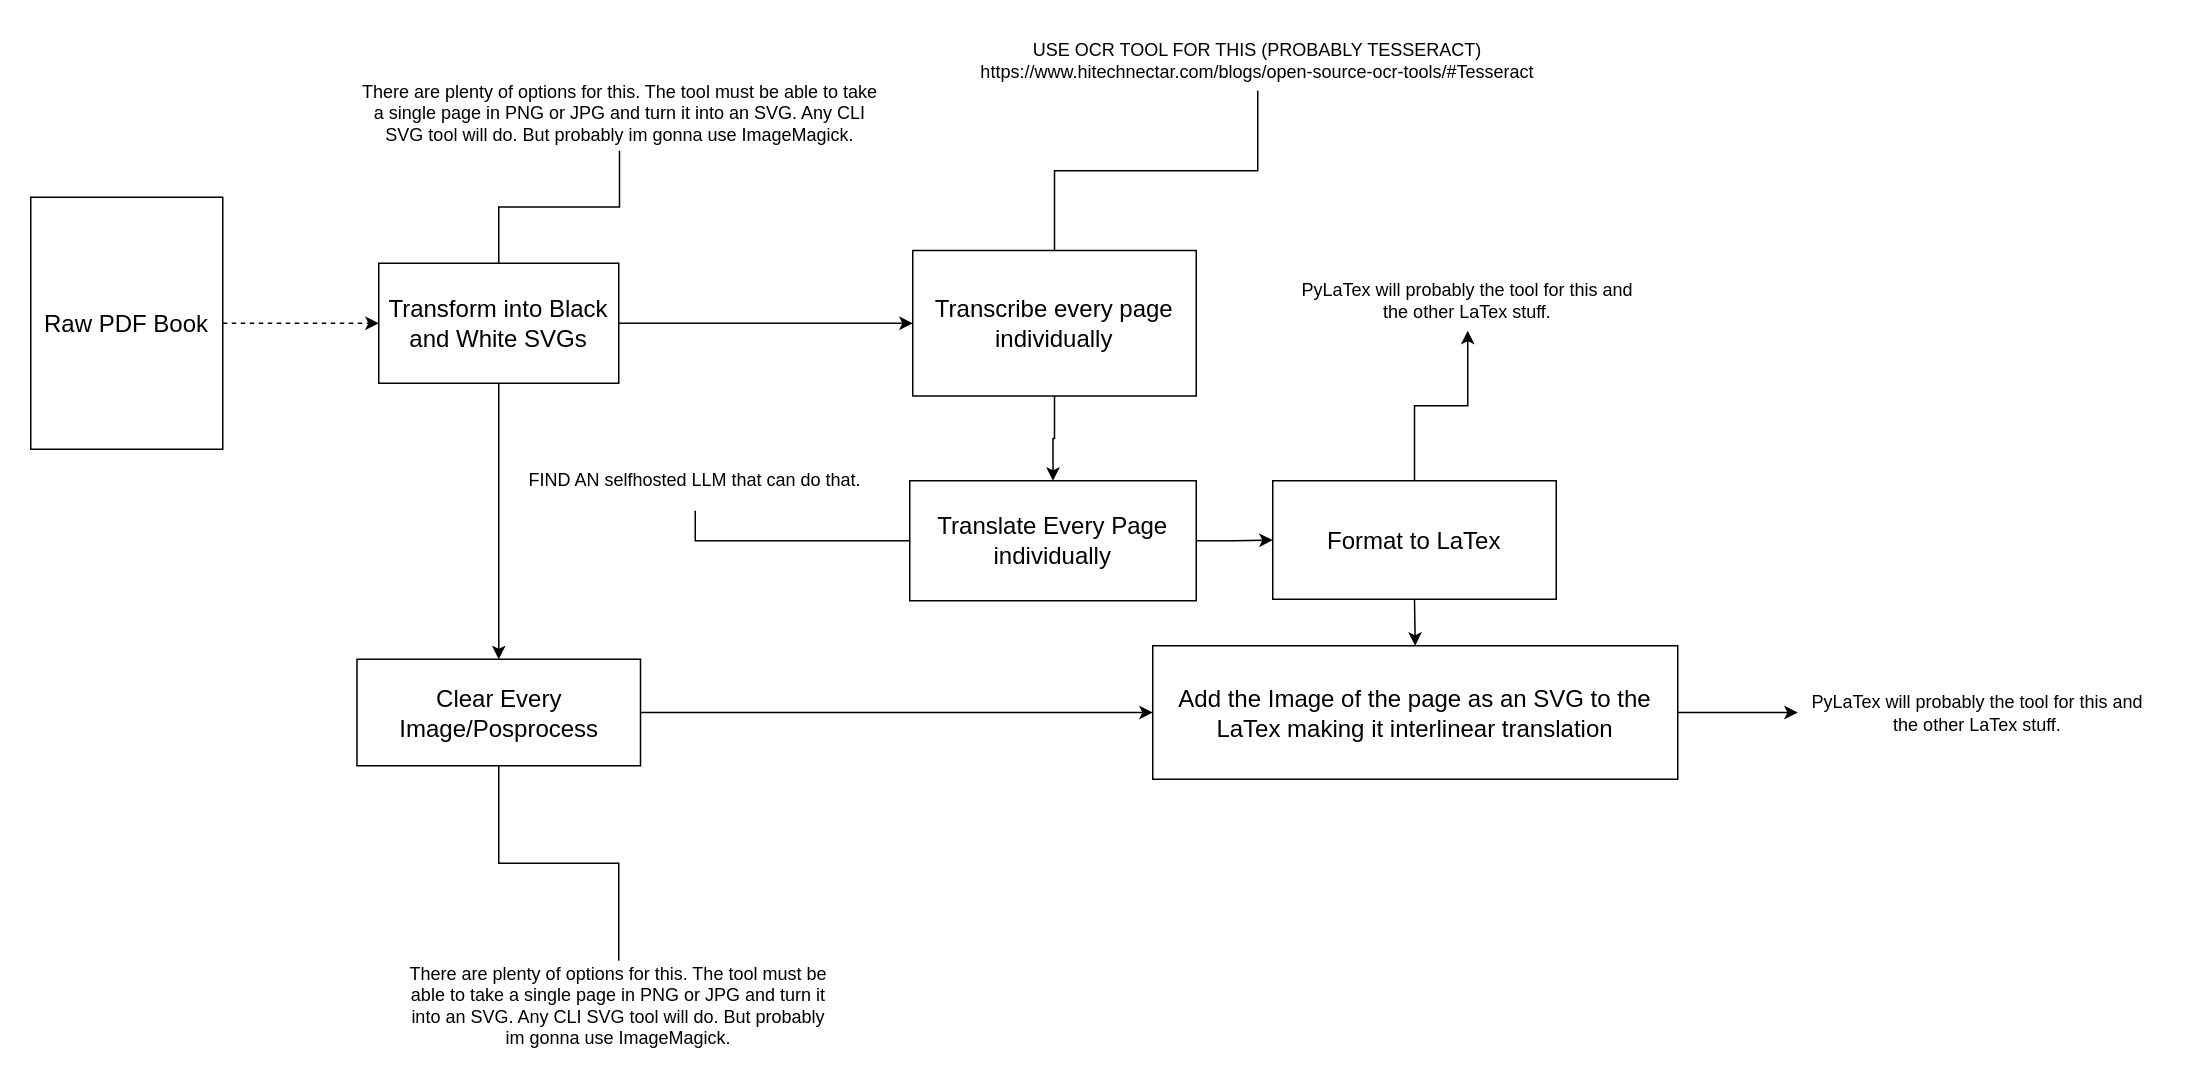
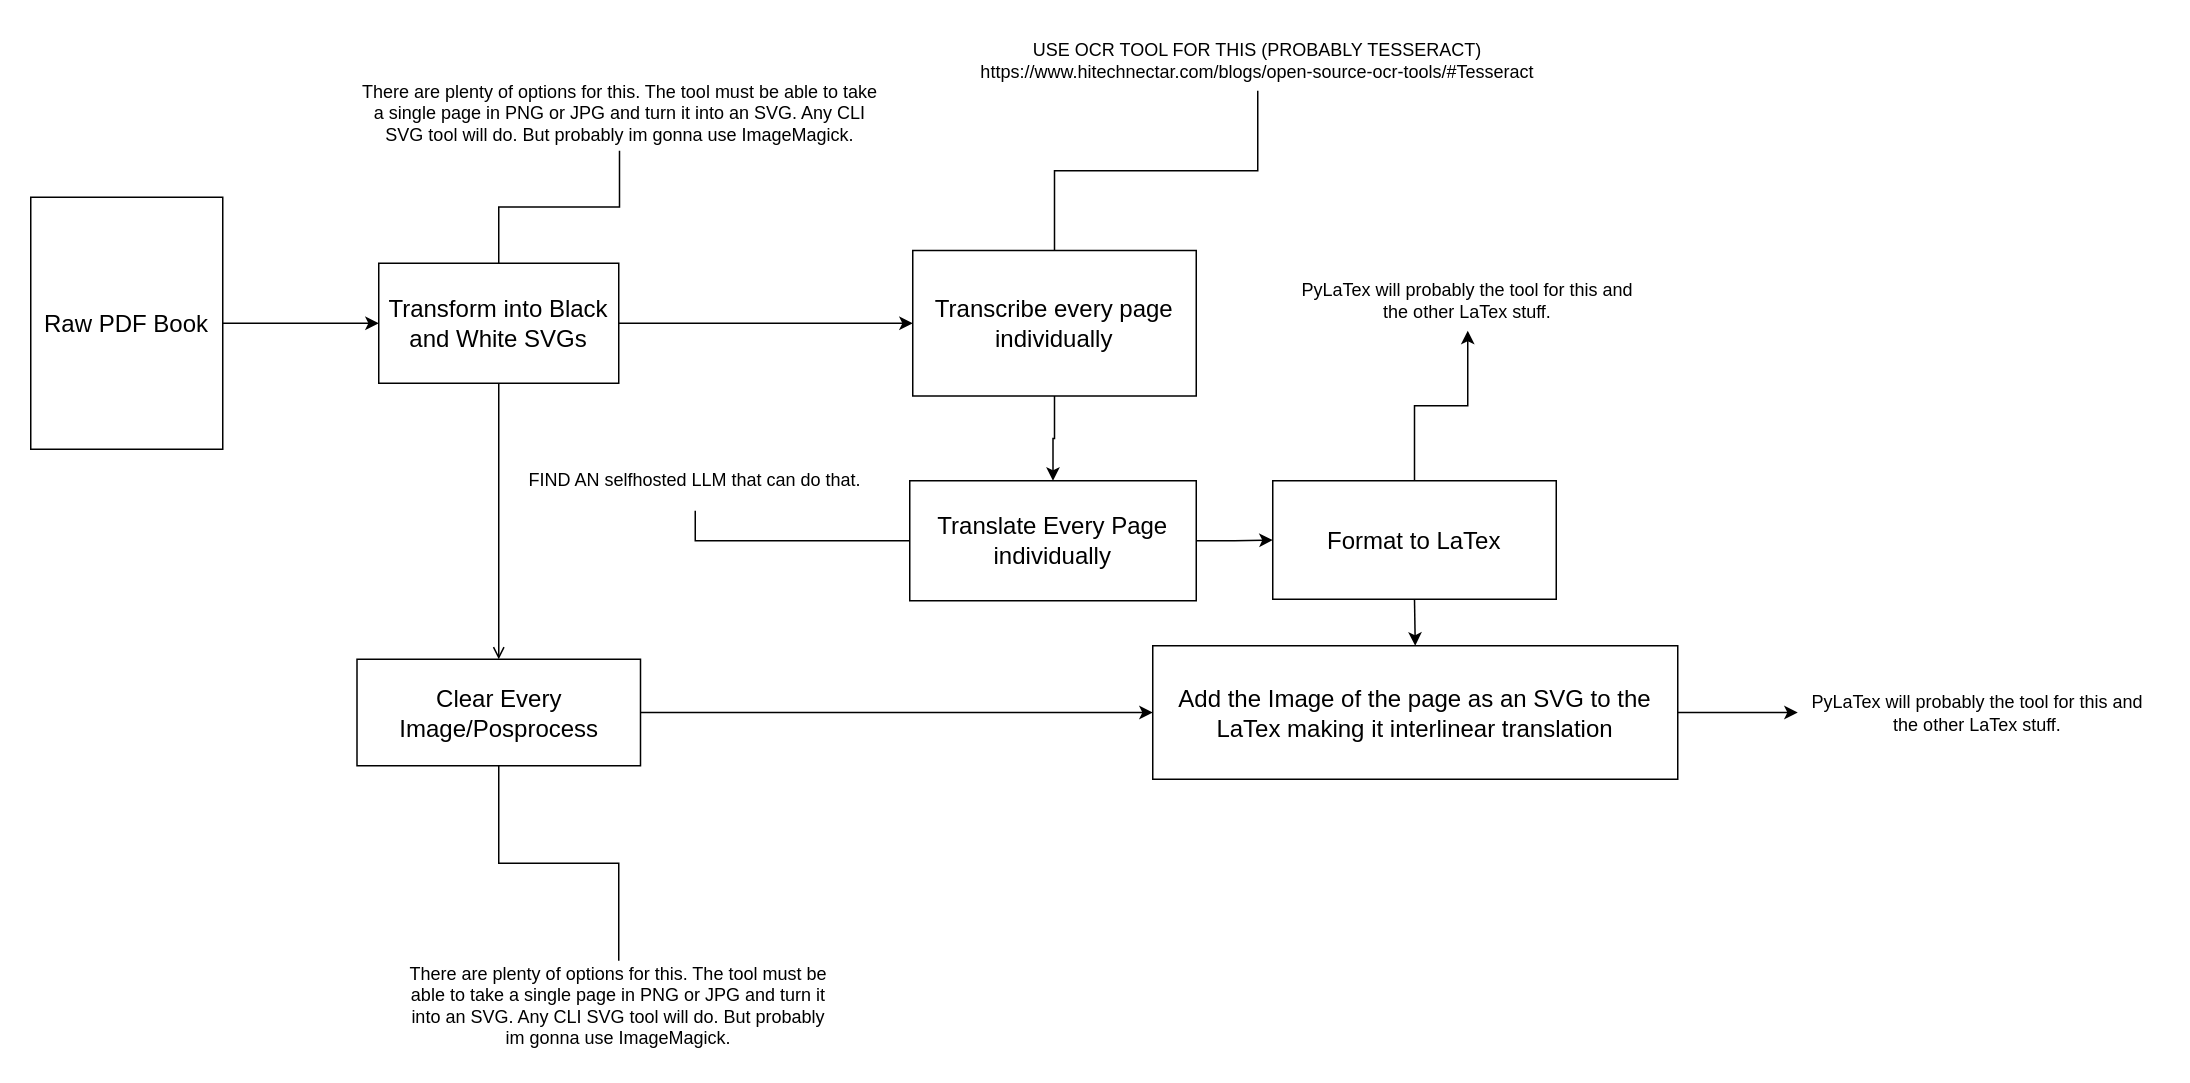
edge "Raw PDF Book" -> "Transform into Black and White SVGs": style dashed -> solid
edge "Transform into Black and White SVGs" -> "Clear Every Image/Posprocess": arrowhead classic -> open
